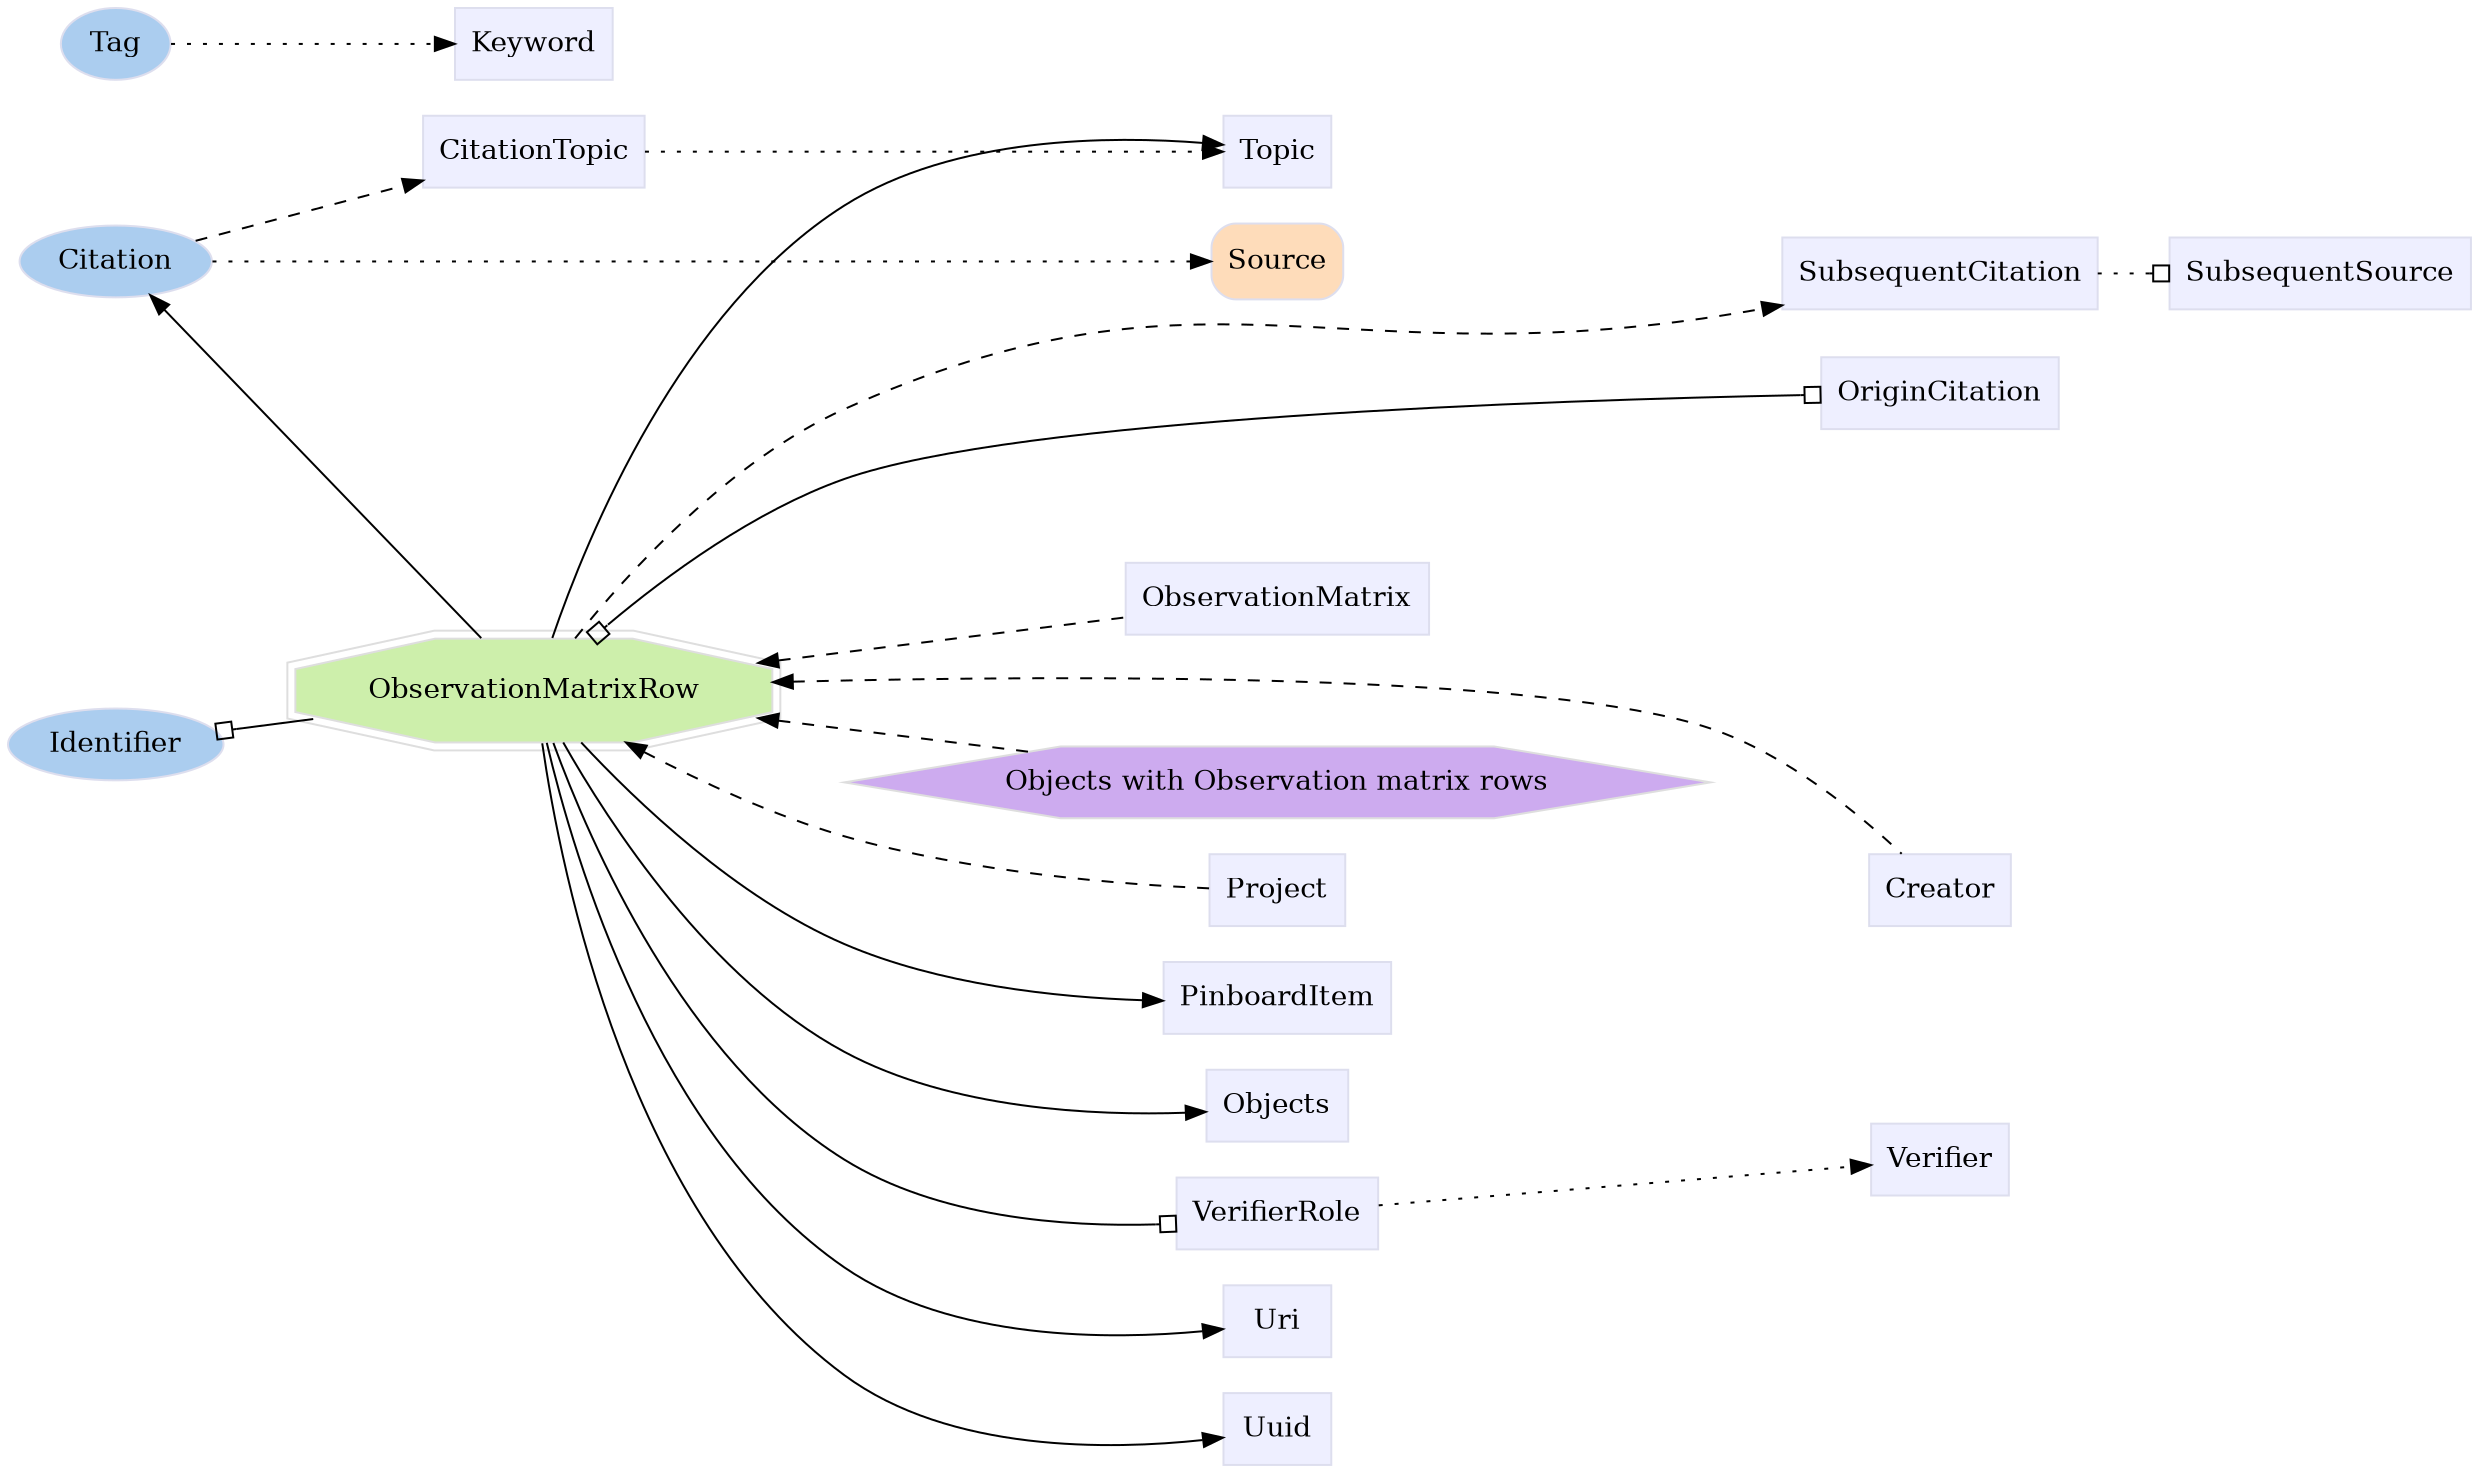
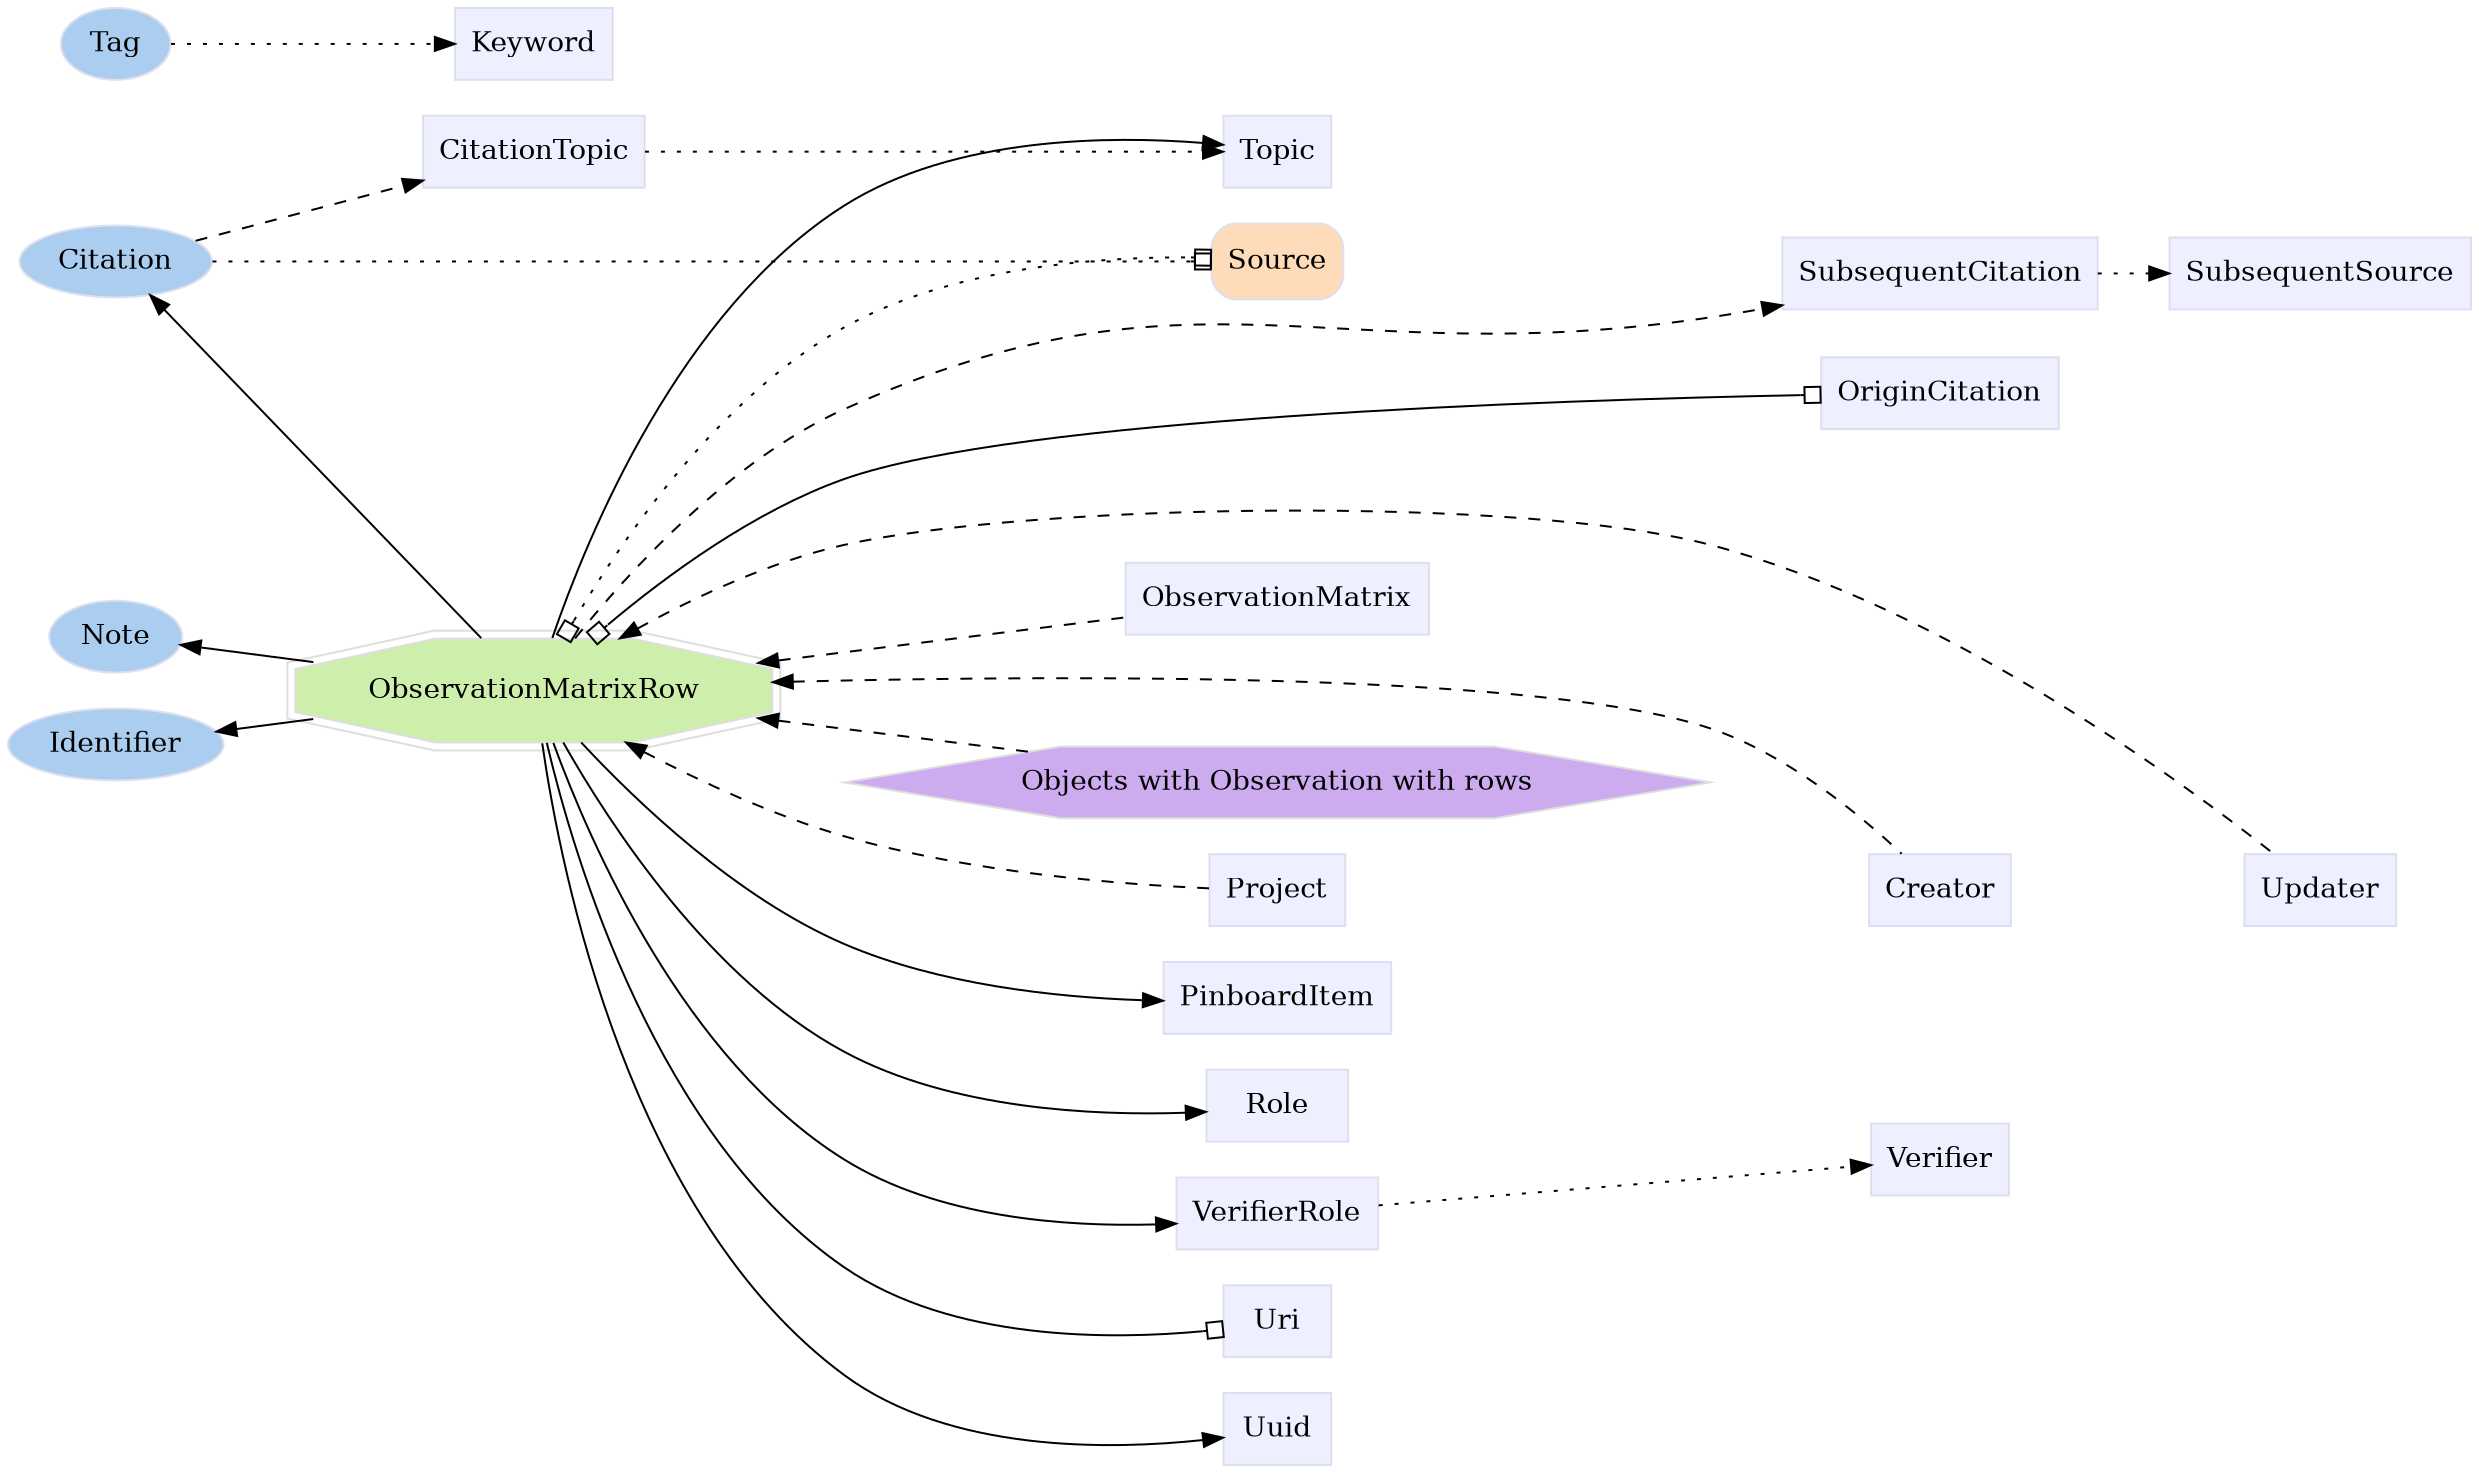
edge "Citation" -> "Source": arrowhead normal -> obox
edge "SubsequentCitation" -> "SubsequentSource": arrowhead obox -> normal
edge "Source" -- "ObservationMatrixRow": added
node "Note": added
edge "ObservationMatrixRow" -> "Identifier": arrowhead obox -> normal
node "Objects with Observation matrix rows": label "Objects with Observation matrix rows" -> "Objects with Observation with rows"
node "Updater": added
edge "ObservationMatrixRow" -> "VerifierRole": arrowhead obox -> normal
node "Objects": label "Objects" -> "Role"
edge "ObservationMatrixRow" -> "Uri": arrowhead normal -> obox
